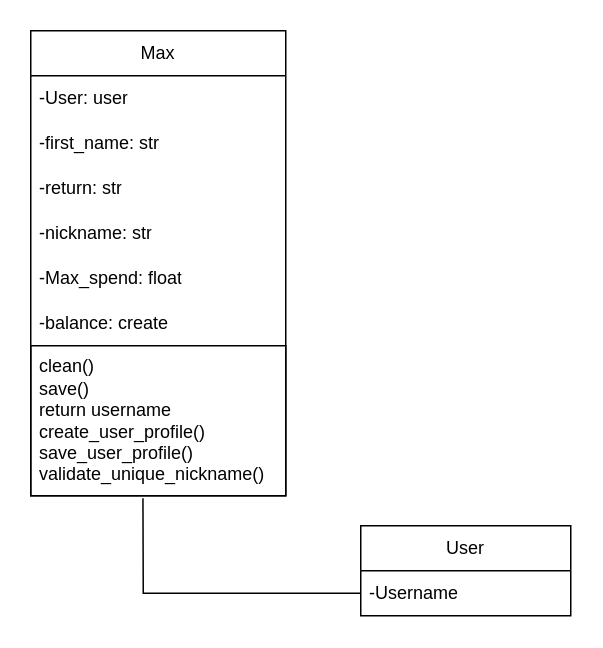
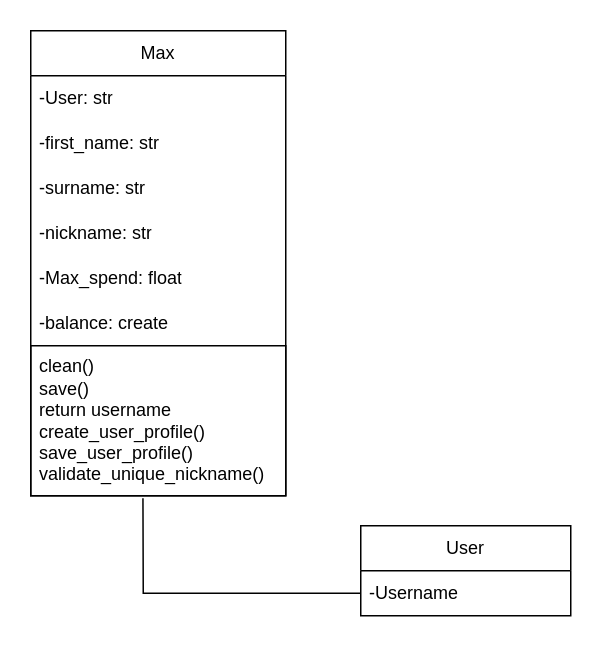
node "-User: user": label "-User: user" -> "-User: str"
node "-return: str": label "-return: str" -> "-surname: str"
